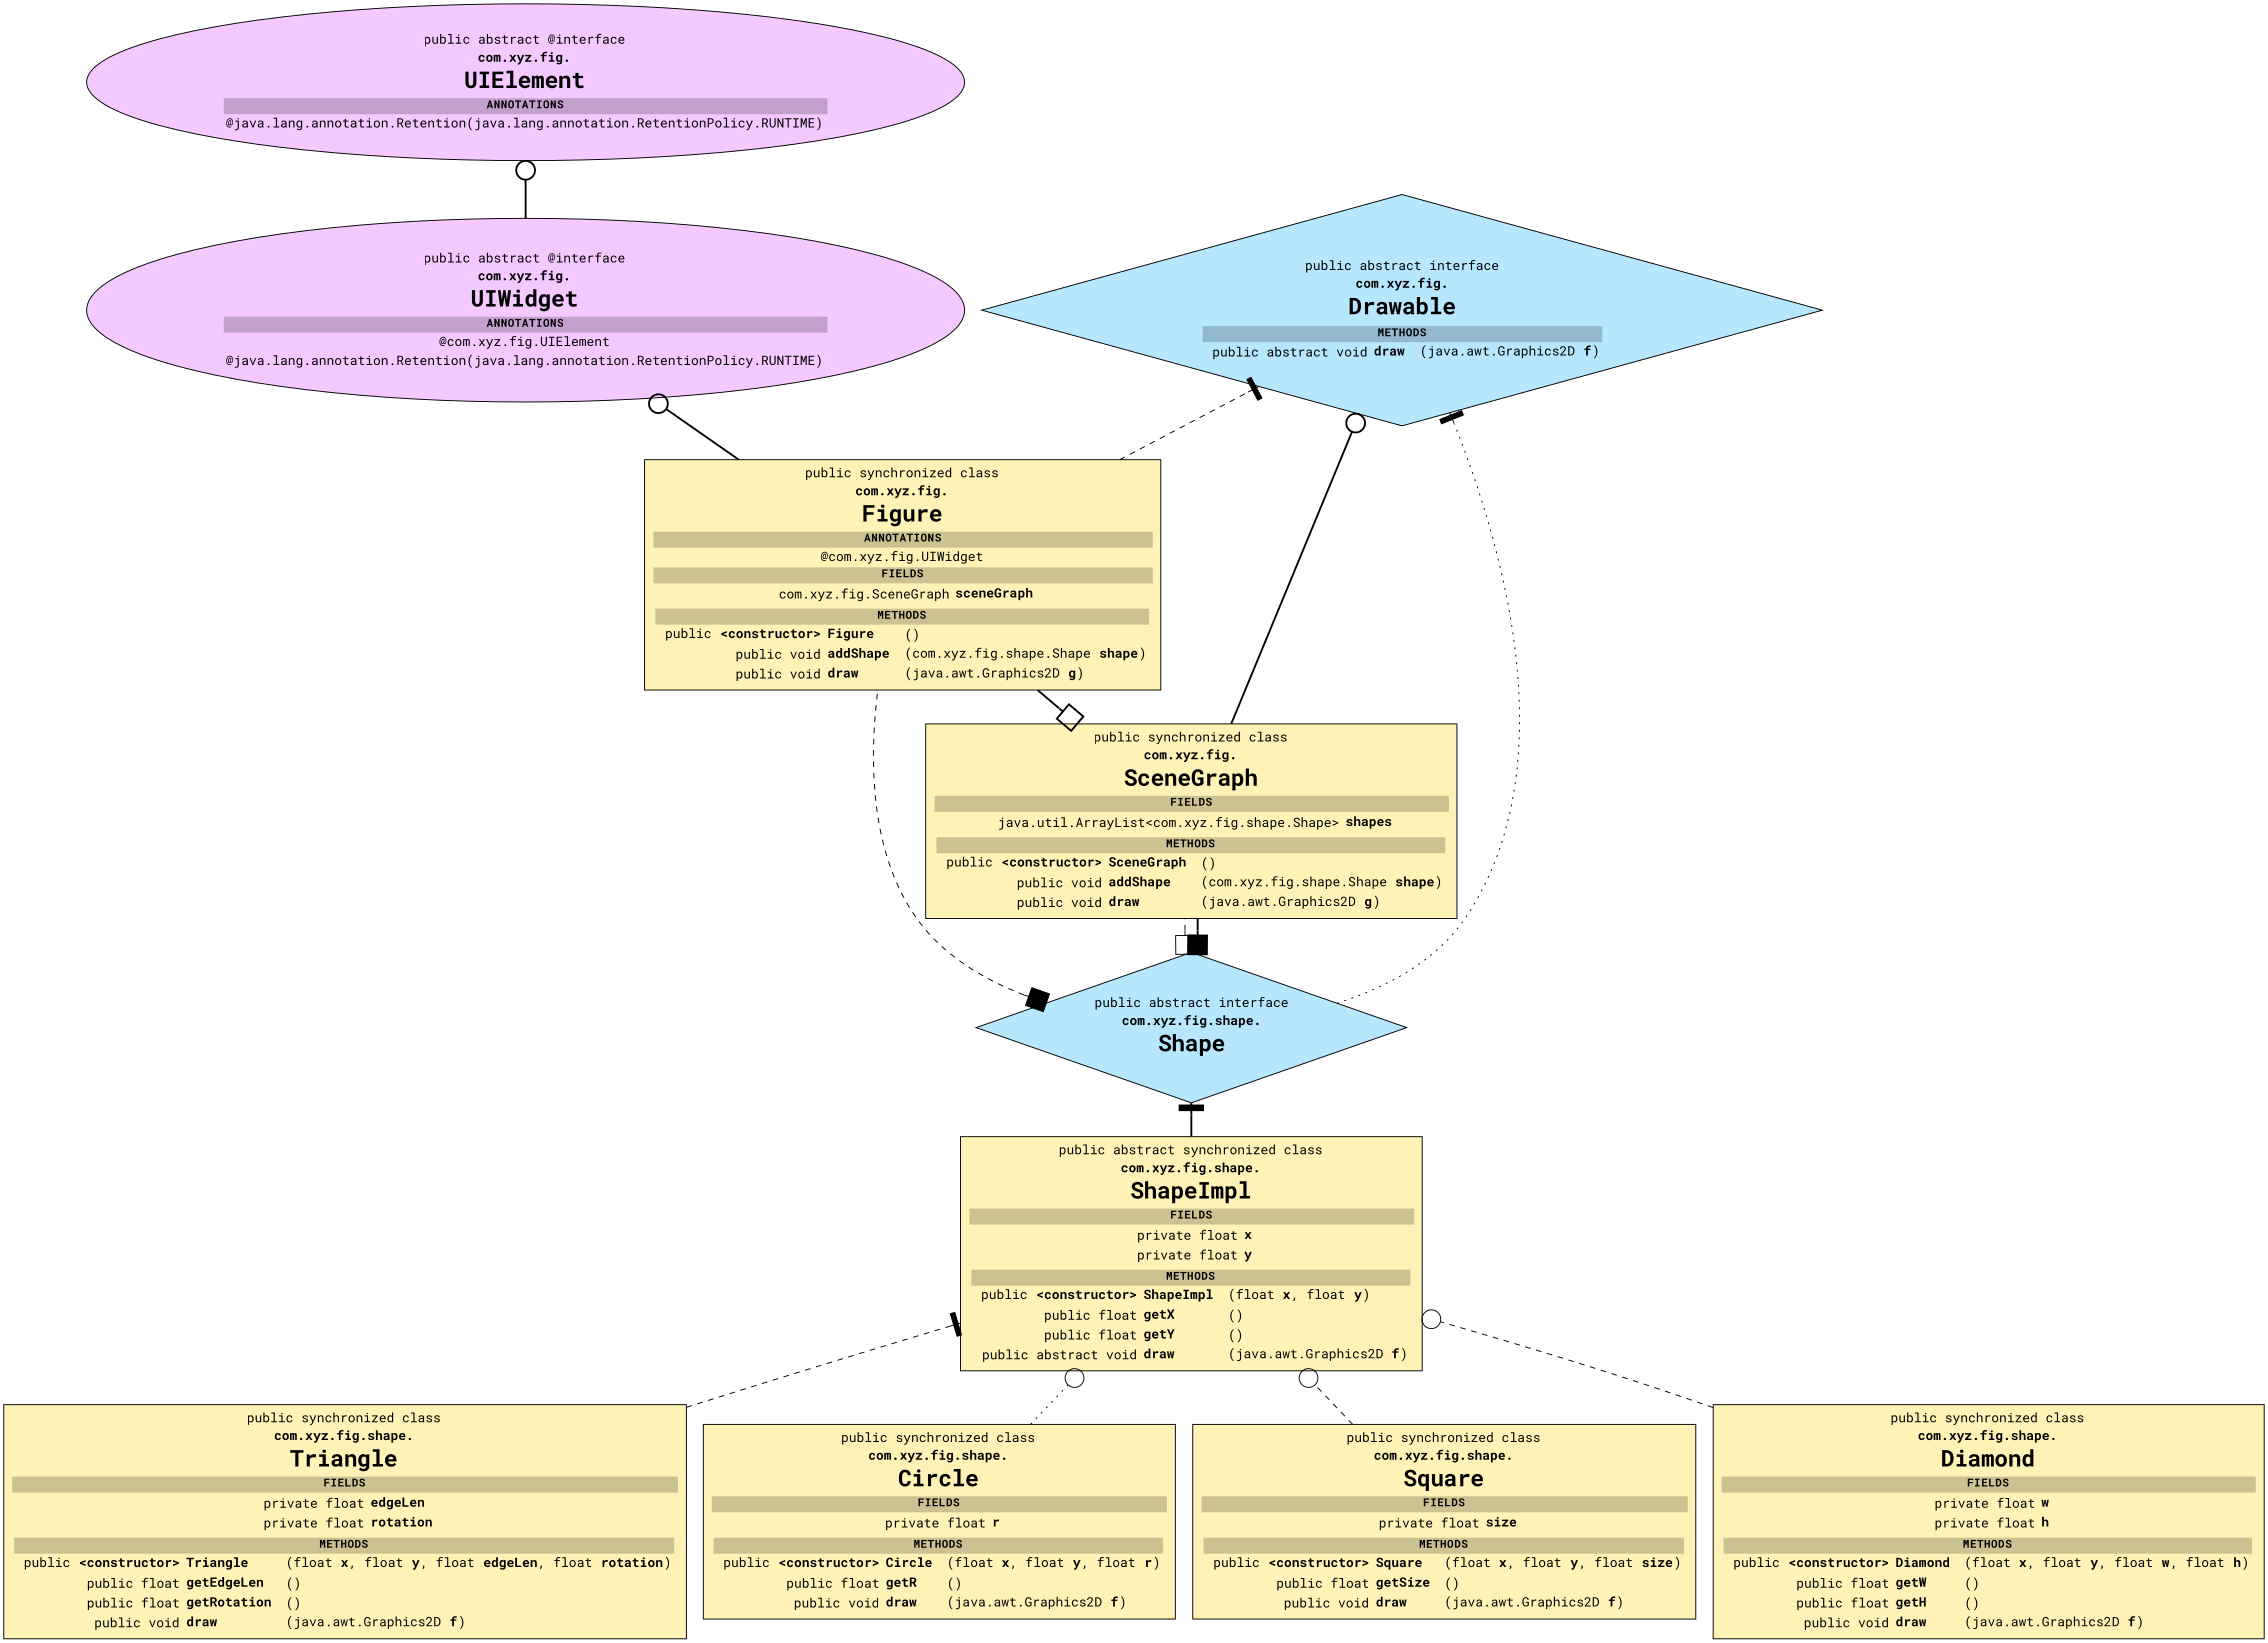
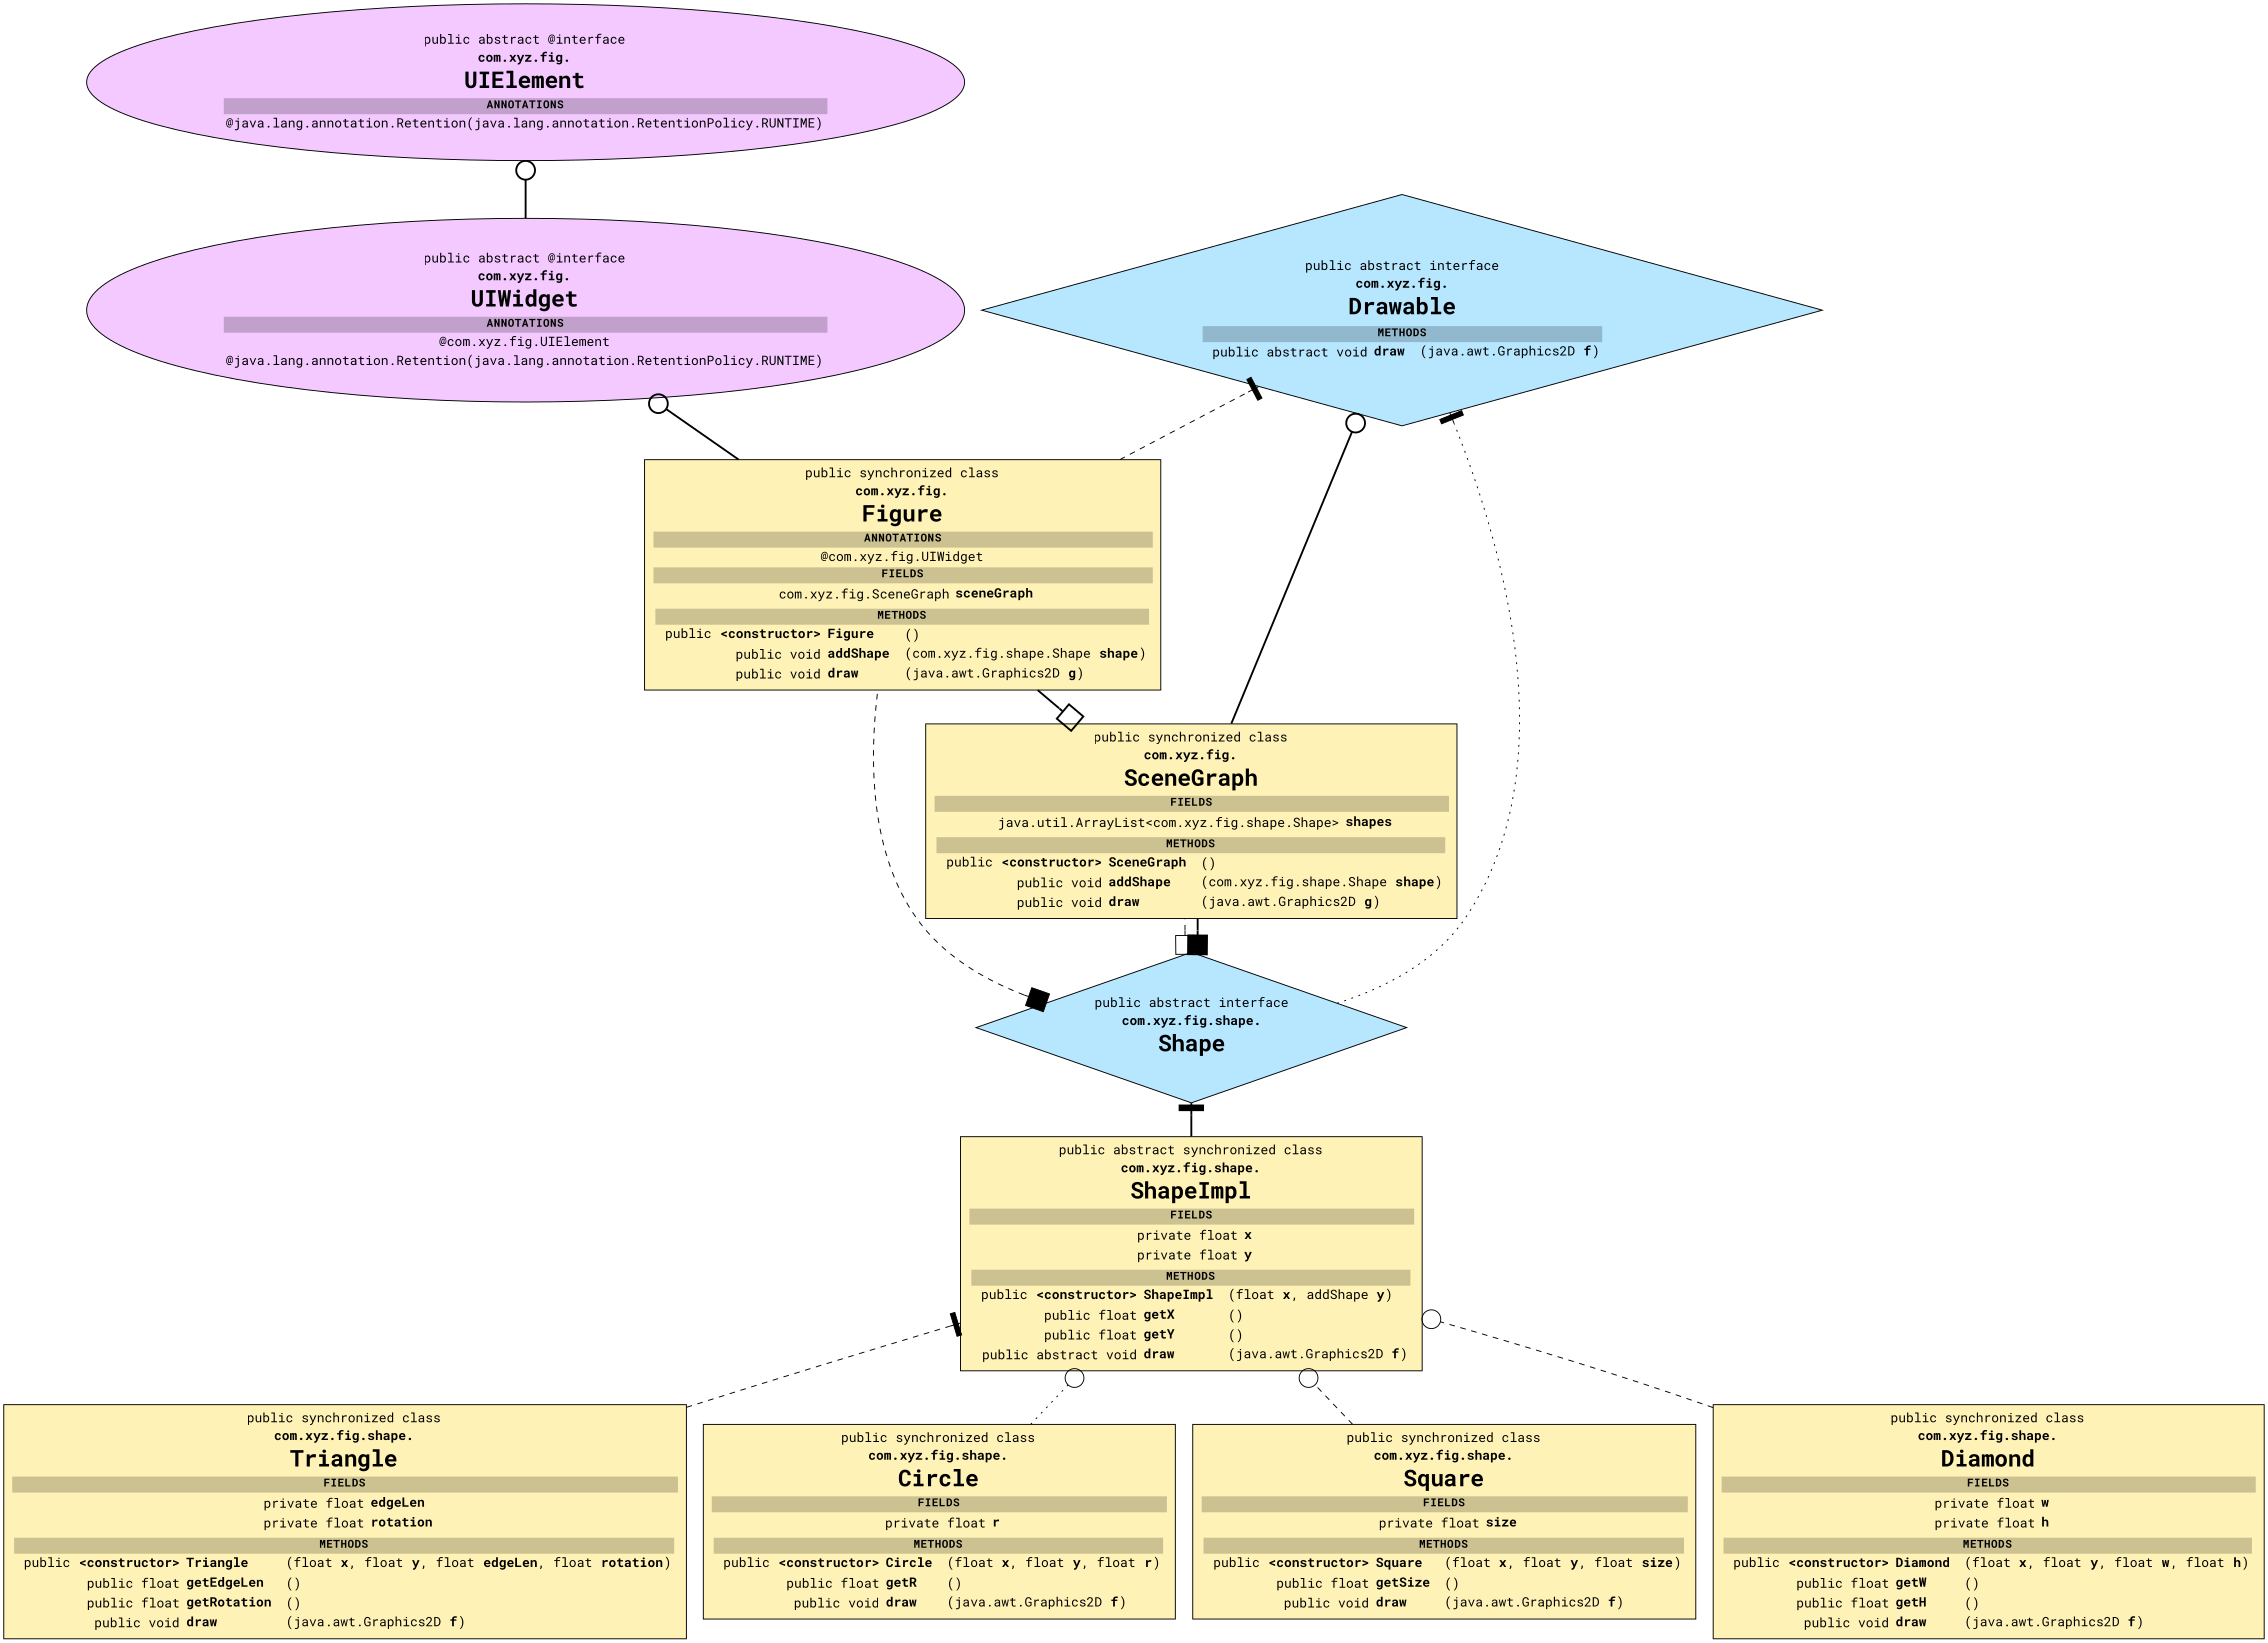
node "public abstract synchronized class": text ", float" -> ", addShape"
